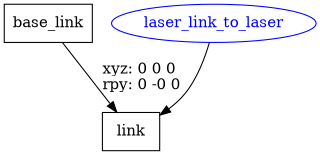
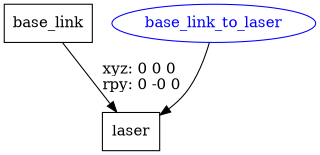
node "laser_link_to_laser": label "laser_link_to_laser" -> "base_link_to_laser"
node "link": label "link" -> "laser"
